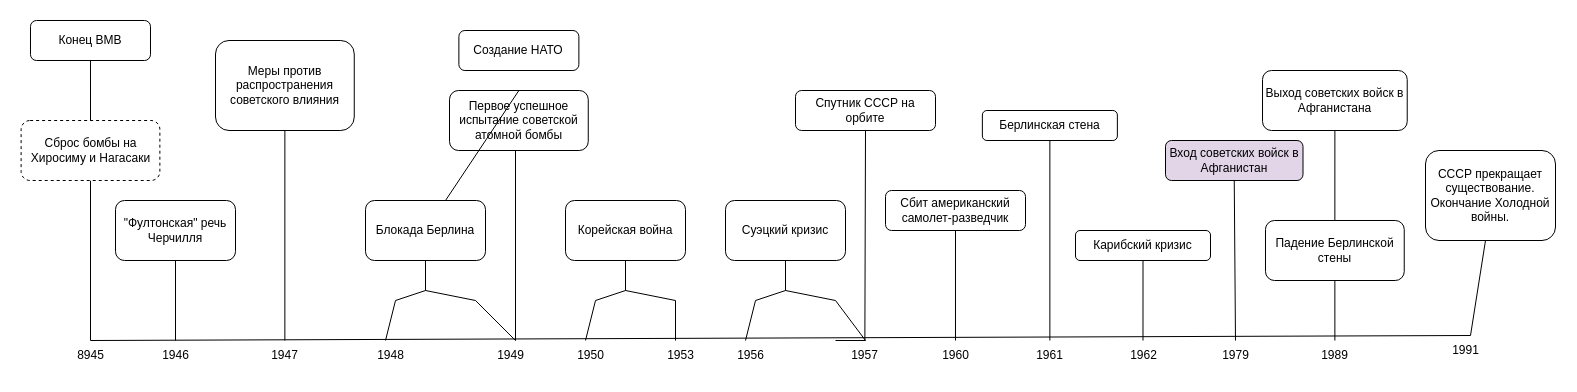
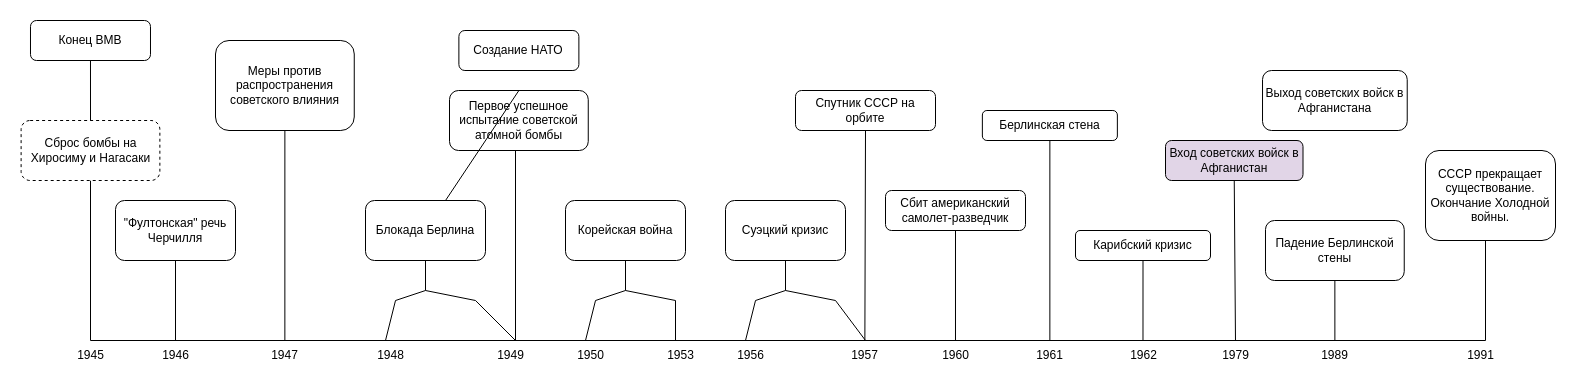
edge "Выход советских войск в Афганистана" -- "Падение Берлинской стены": removed
node "1991": moved (1466, 351) -> (1481, 356)
node "8945": label "8945" -> "1945"
